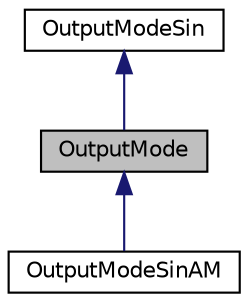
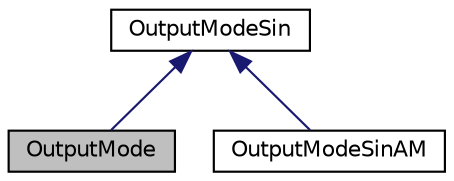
edge "OutputModeSinAM" -> "OutputMode": now "OutputModeSinAM" -> "OutputModeSin"
